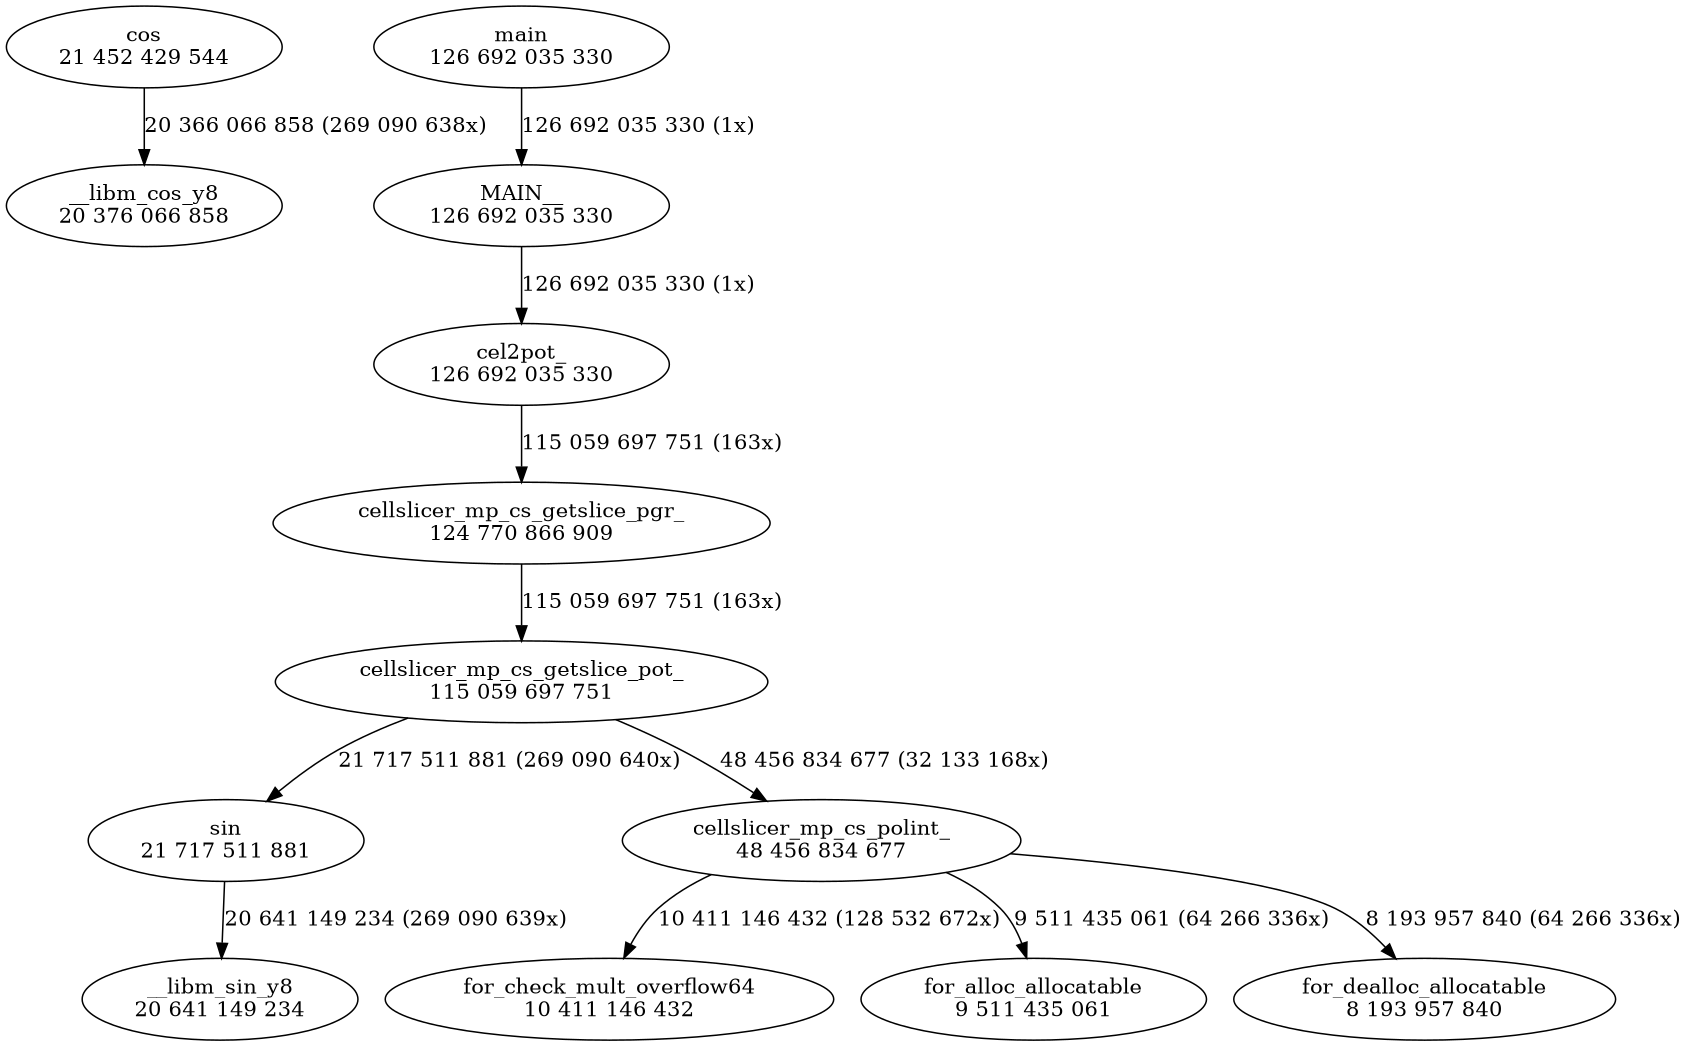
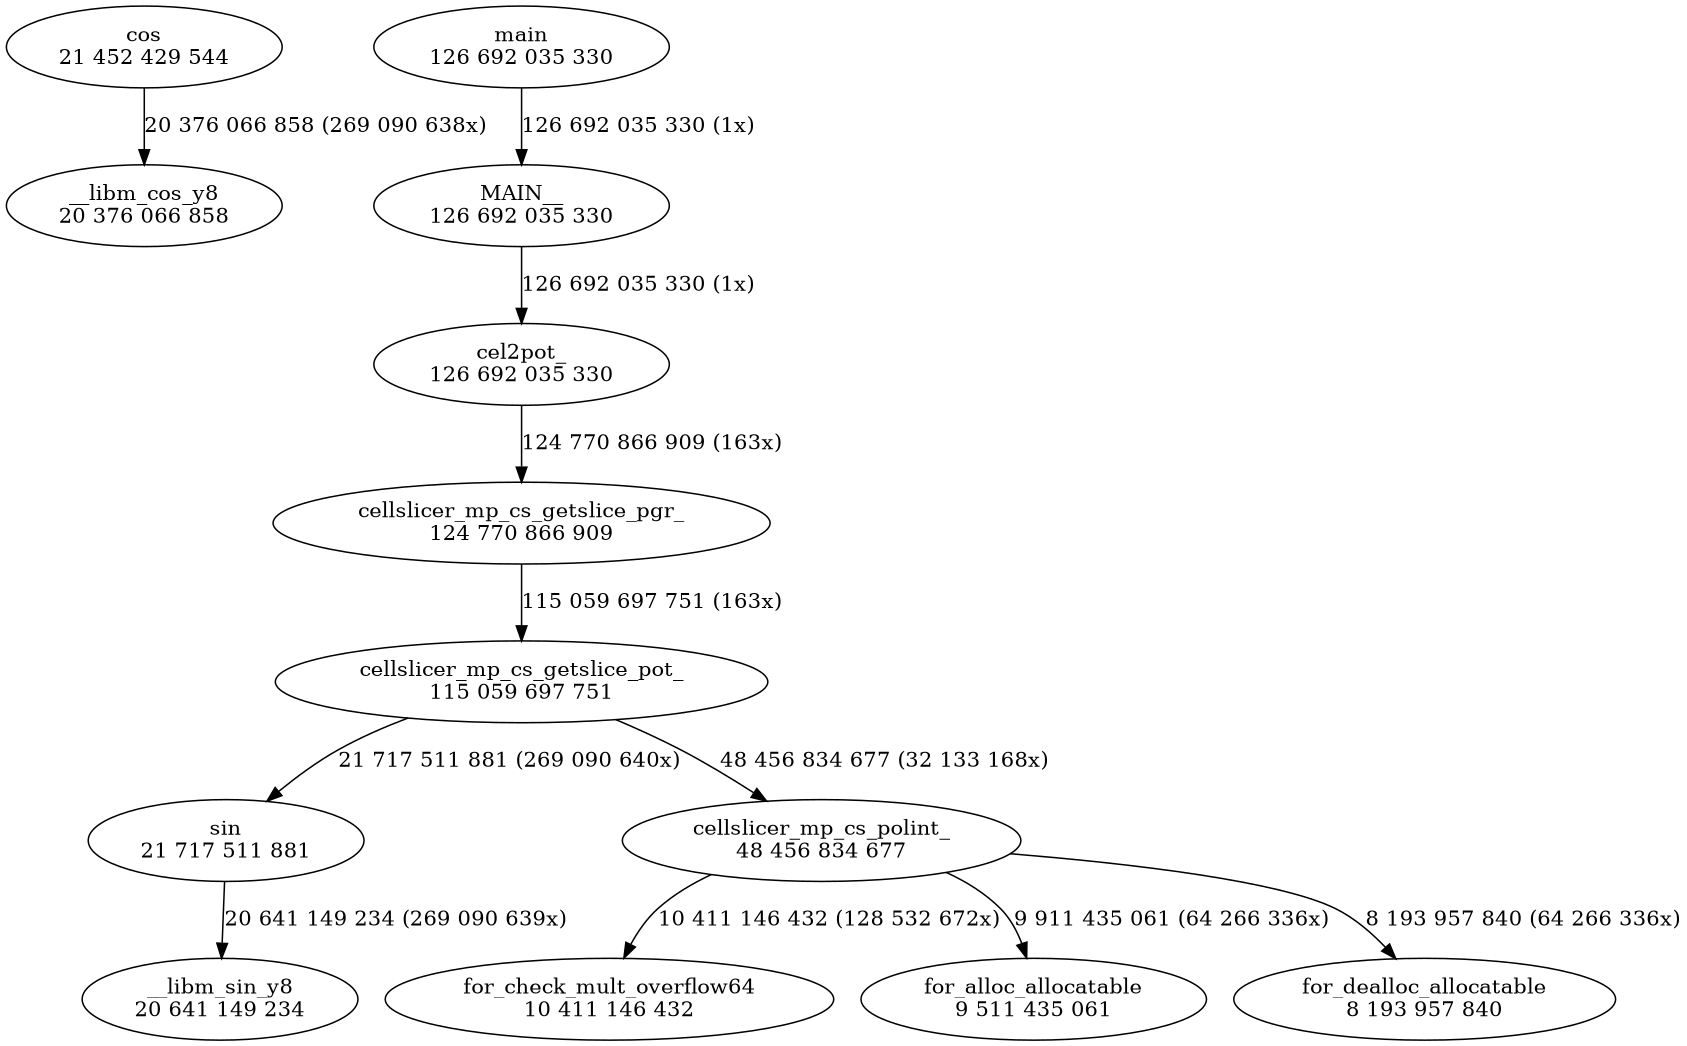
edge "cos 21 452 429 544" -> "__libm_cos_y8 20 376 066 858": label "20 366 066 858 (269 090 638x)" -> "20 376 066 858 (269 090 638x)"
edge "cel2pot_ 126 692 035 330" -> "cellslicer_mp_cs_getslice_pgr_ 124 770 866 909": label "115 059 697 751 (163x)" -> "124 770 866 909 (163x)"
edge "cellslicer_mp_cs_polint_ 48 456 834 677" -> "for_alloc_allocatable 9 511 435 061": label "9 511 435 061 (64 266 336x)" -> "9 911 435 061 (64 266 336x)"
